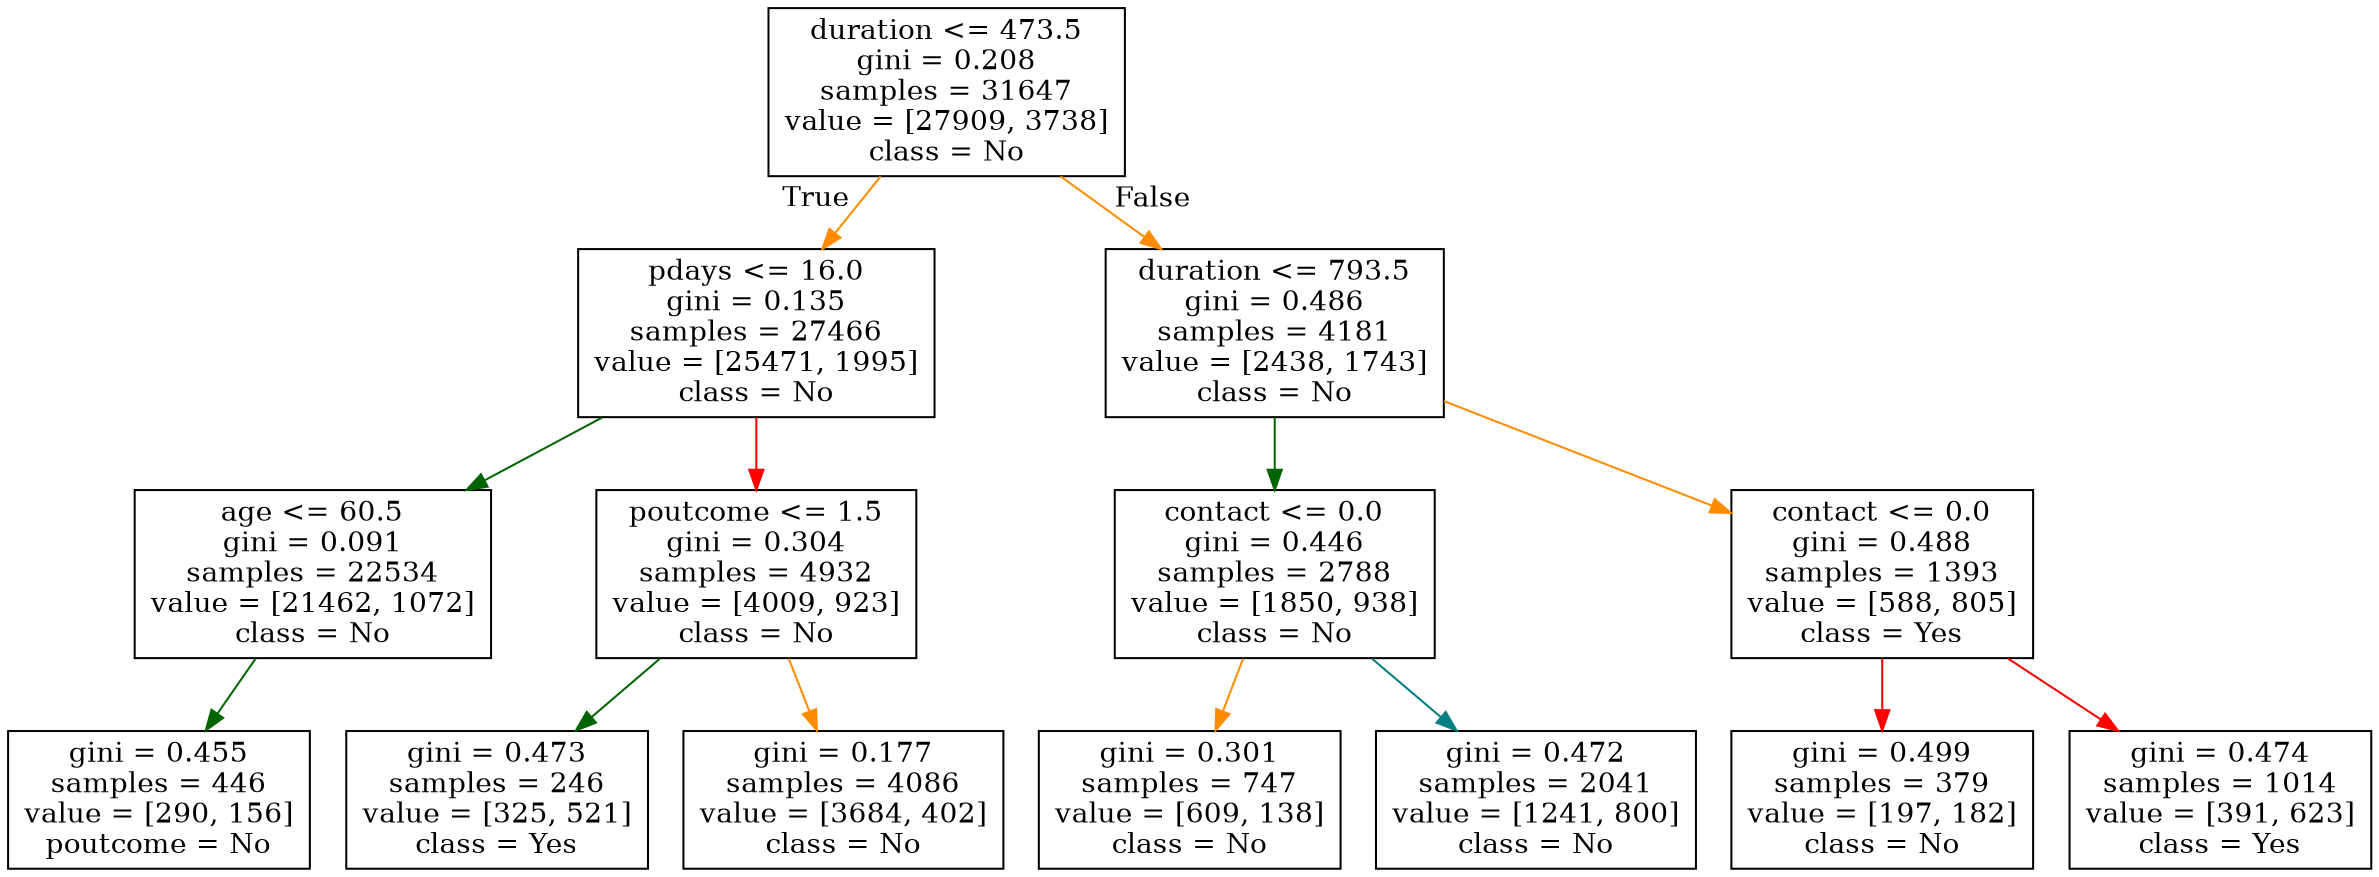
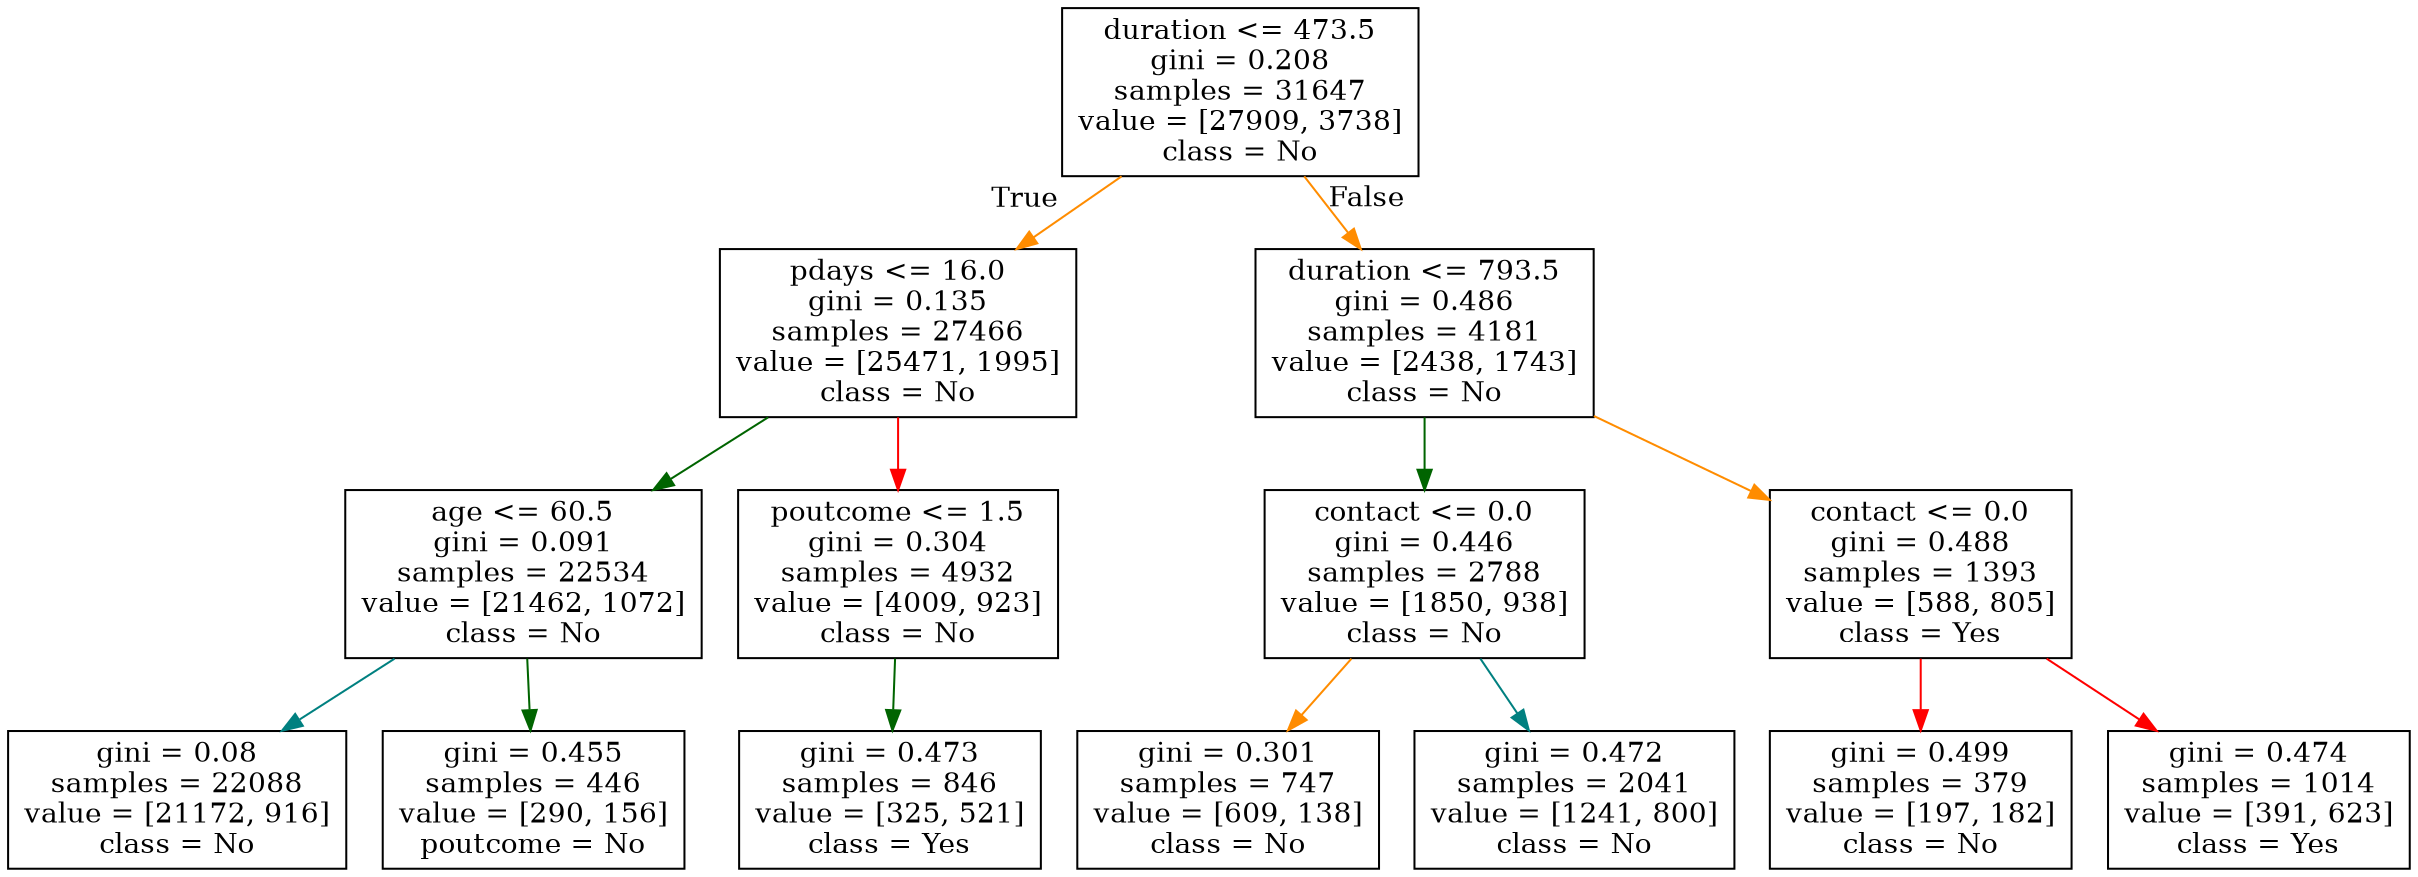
node "gini = 0.08 samples = 22088 value = [21172, 916] class = No": added
node "gini = 0.473 samples = 246 value = [325, 521] class = Yes": label "gini = 0.473 samples = 246 value = [325, 521] class = Yes" -> "gini = 0.473 samples = 846 value = [325, 521] class = Yes"
node "gini = 0.177 samples = 4086 value = [3684, 402] class = No": removed
